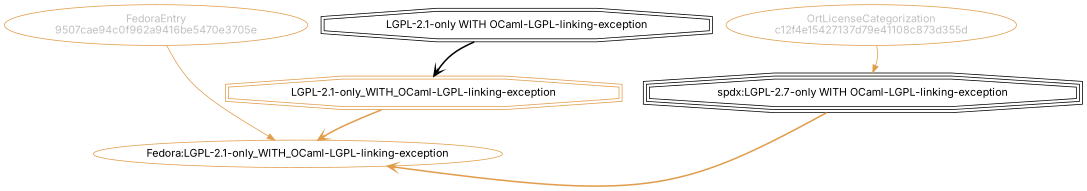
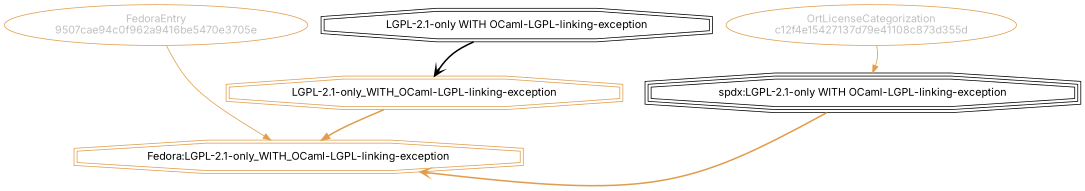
node "spdx:LGPL-2.7-only WITH OCaml-LGPL-linking-exception": label "spdx:LGPL-2.7-only WITH OCaml-LGPL-linking-exception" -> "spdx:LGPL-2.1-only WITH OCaml-LGPL-linking-exception"
edge "LGPL-2.1-only_WITH_OCaml-LGPL-linking-exception" -> "Fedora:LGPL-2.1-only_WITH_OCaml-LGPL-linking-exception": arrowhead vee -> normal
node "Fedora:LGPL-2.1-only_WITH_OCaml-LGPL-linking-exception": shape ellipse -> doubleoctagon
